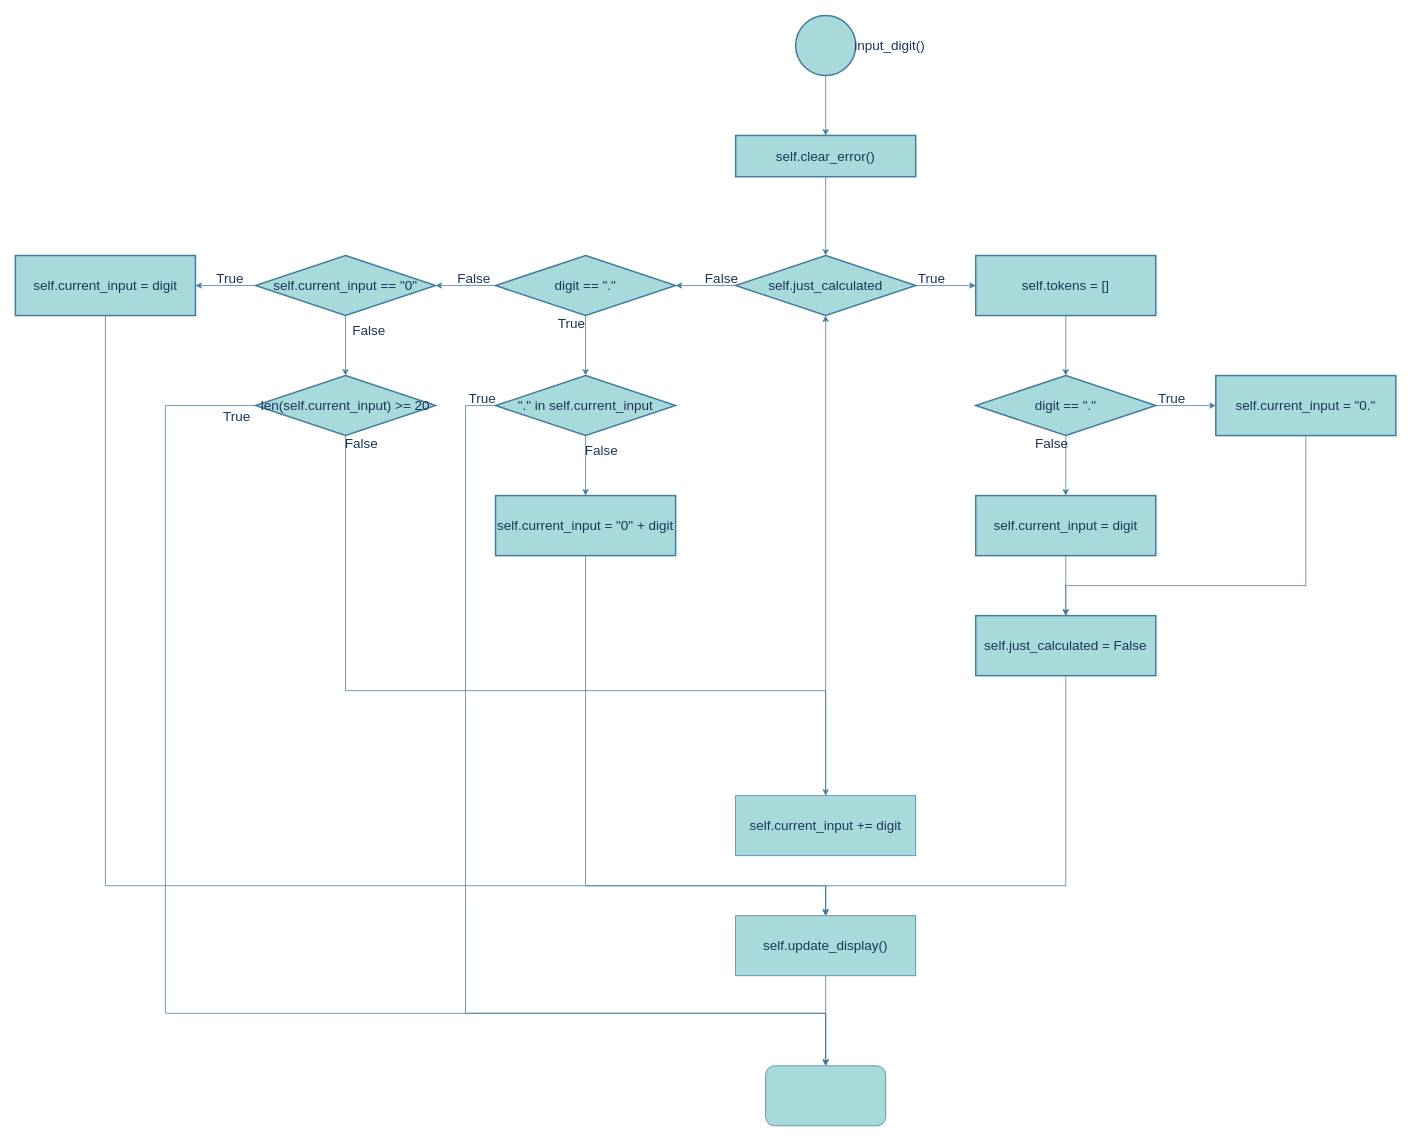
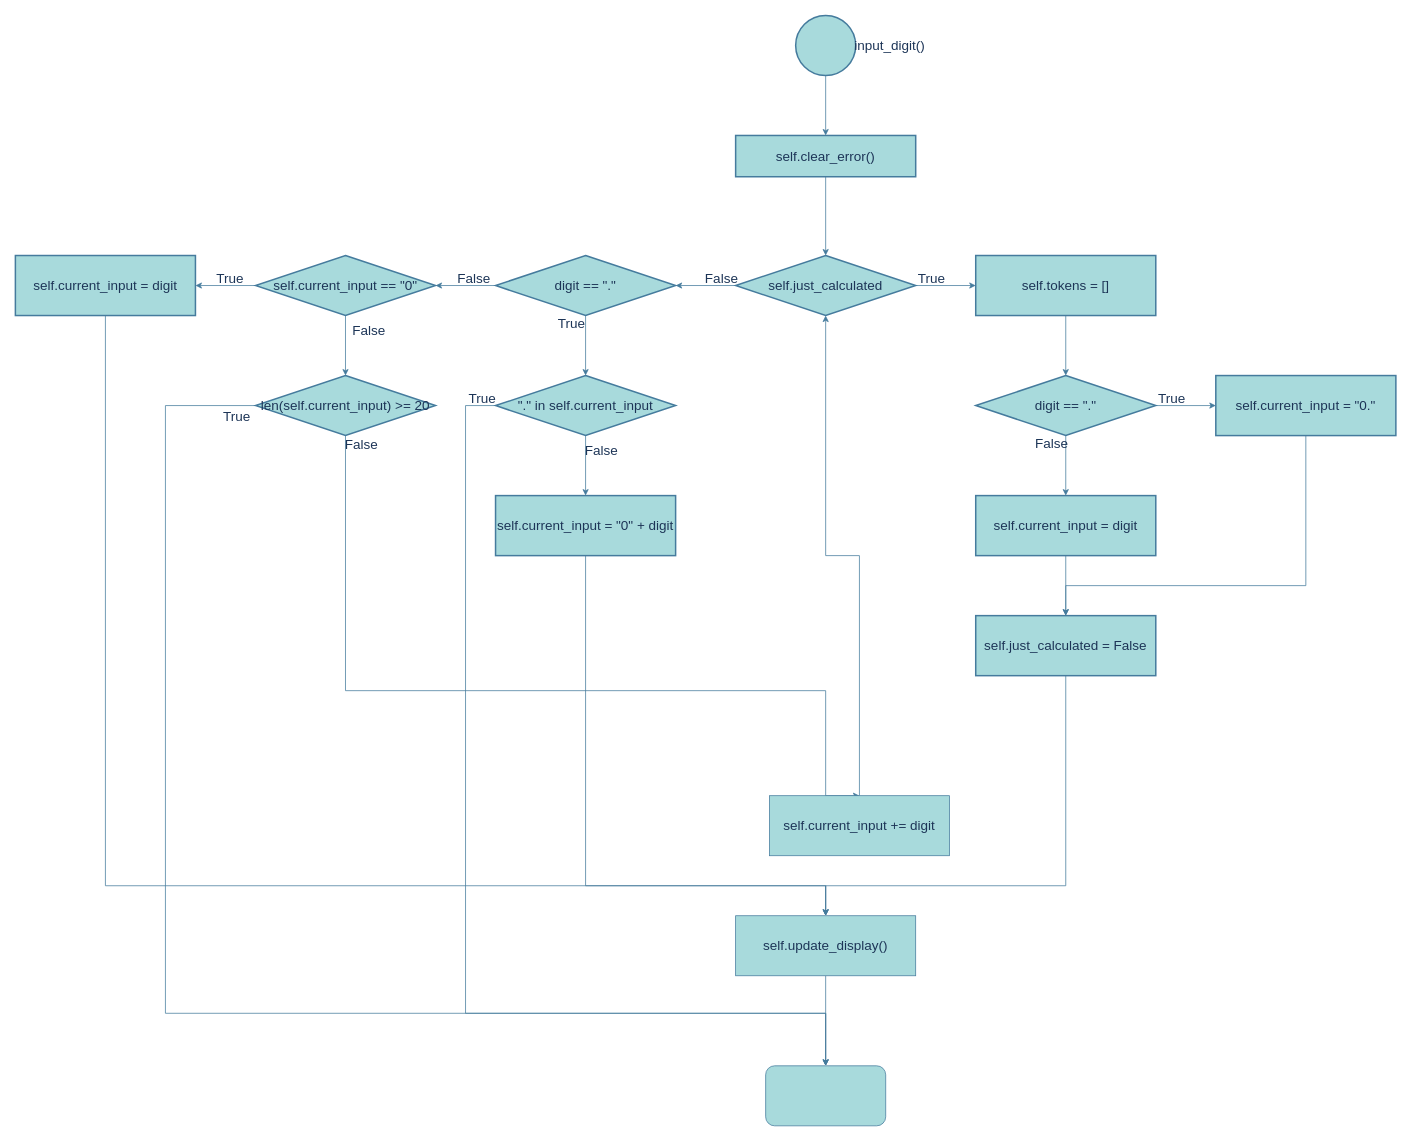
node "self.current_input += digit": moved (825, 825) -> (859, 825)
